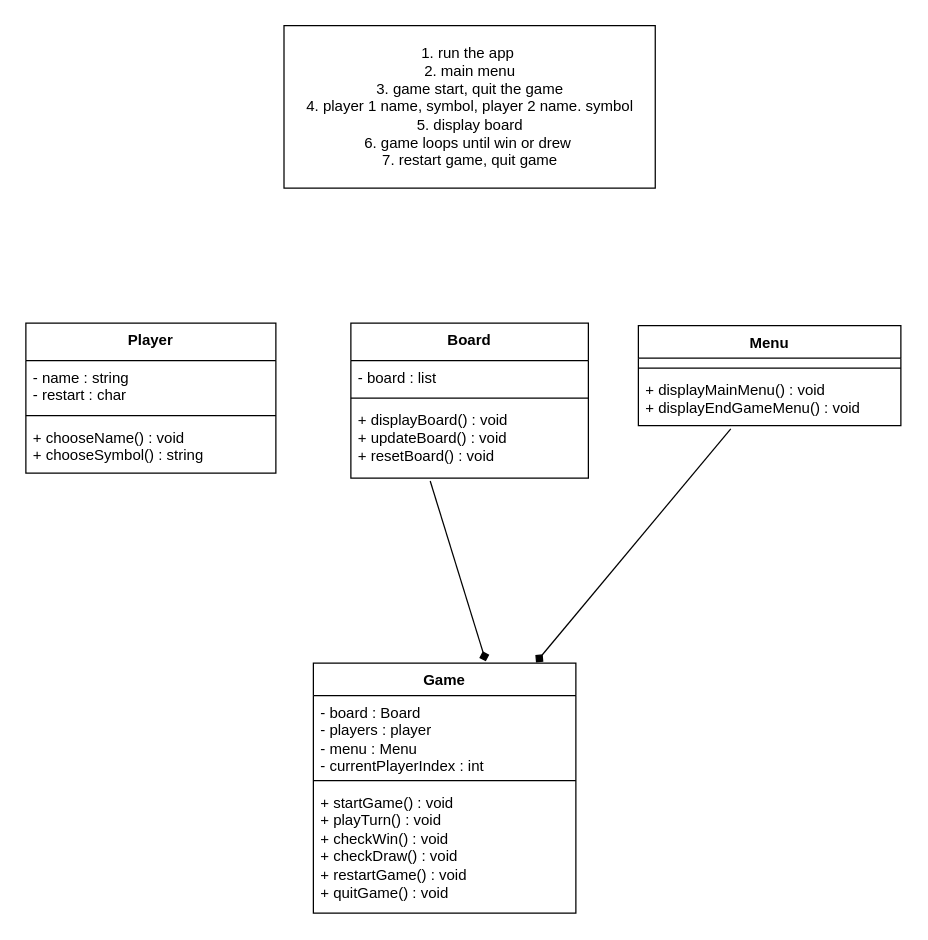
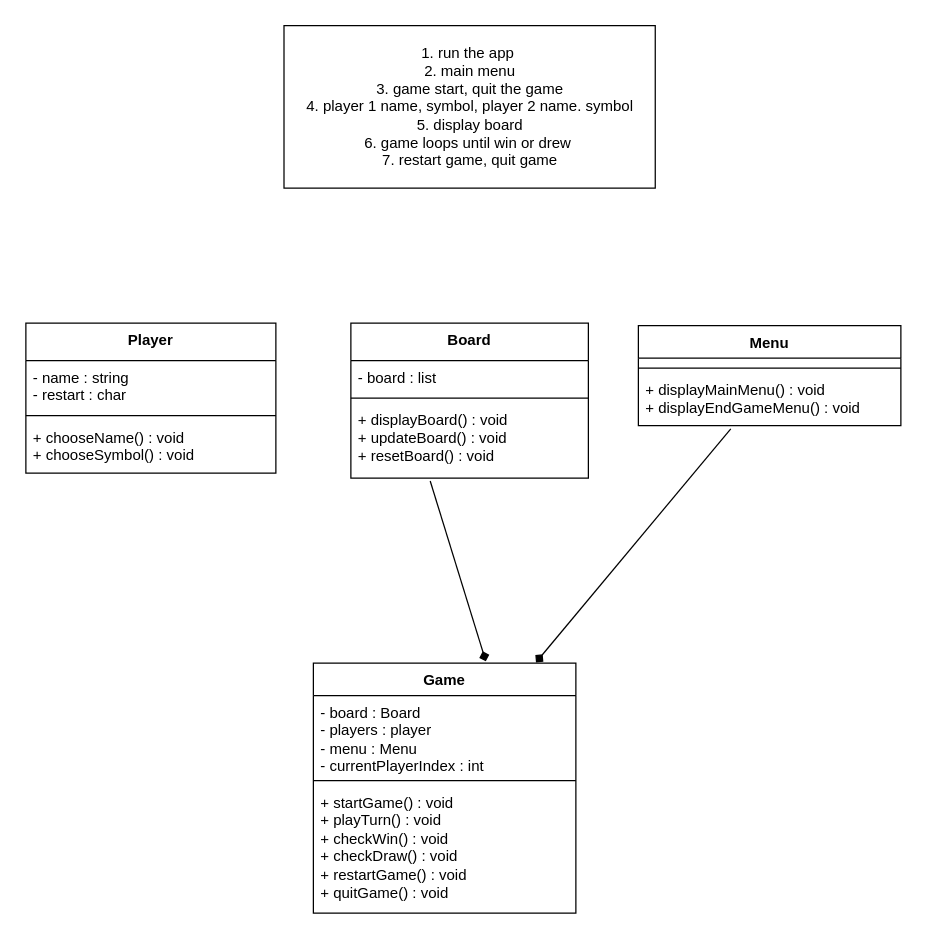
node "+ chooseName() : void + chooseSymbol() : string": label "+ chooseName() : void + chooseSymbol() : string" -> "+ chooseName() : void + chooseSymbol() : void"
